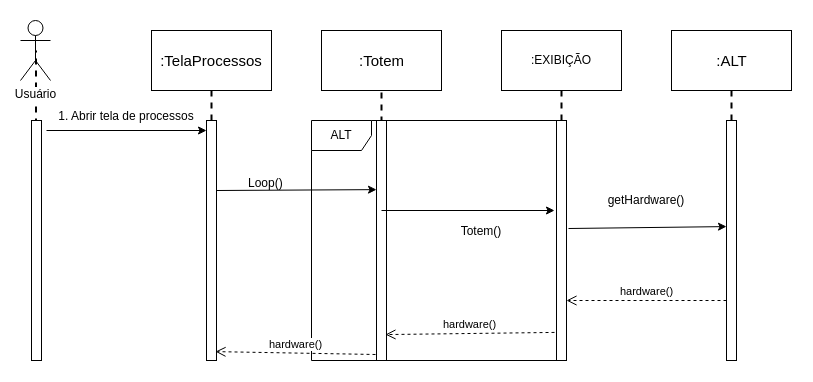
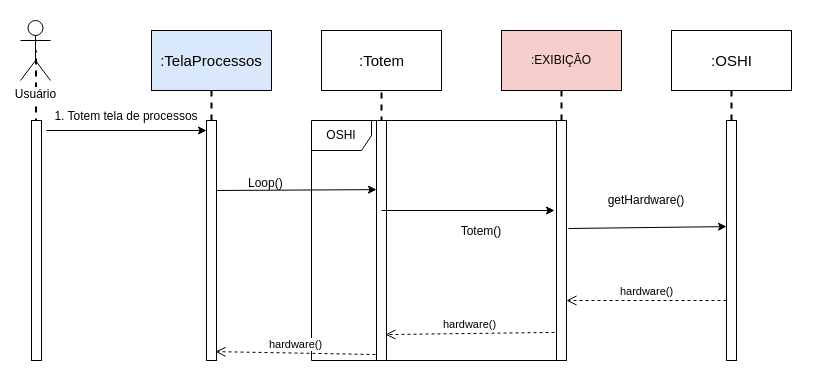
node ":TelaProcessos": fillcolor #ffffff -> #dae8fc
node ":EXIBIÇÃO": fillcolor #ffffff -> #f8cecc
node ":ALT": label ":ALT" -> ":OSHI"
node "1. Abrir tela de processos": label "1. Abrir tela de processos" -> "1. Totem tela de processos"
node "ALT": label "ALT" -> "OSHI"
